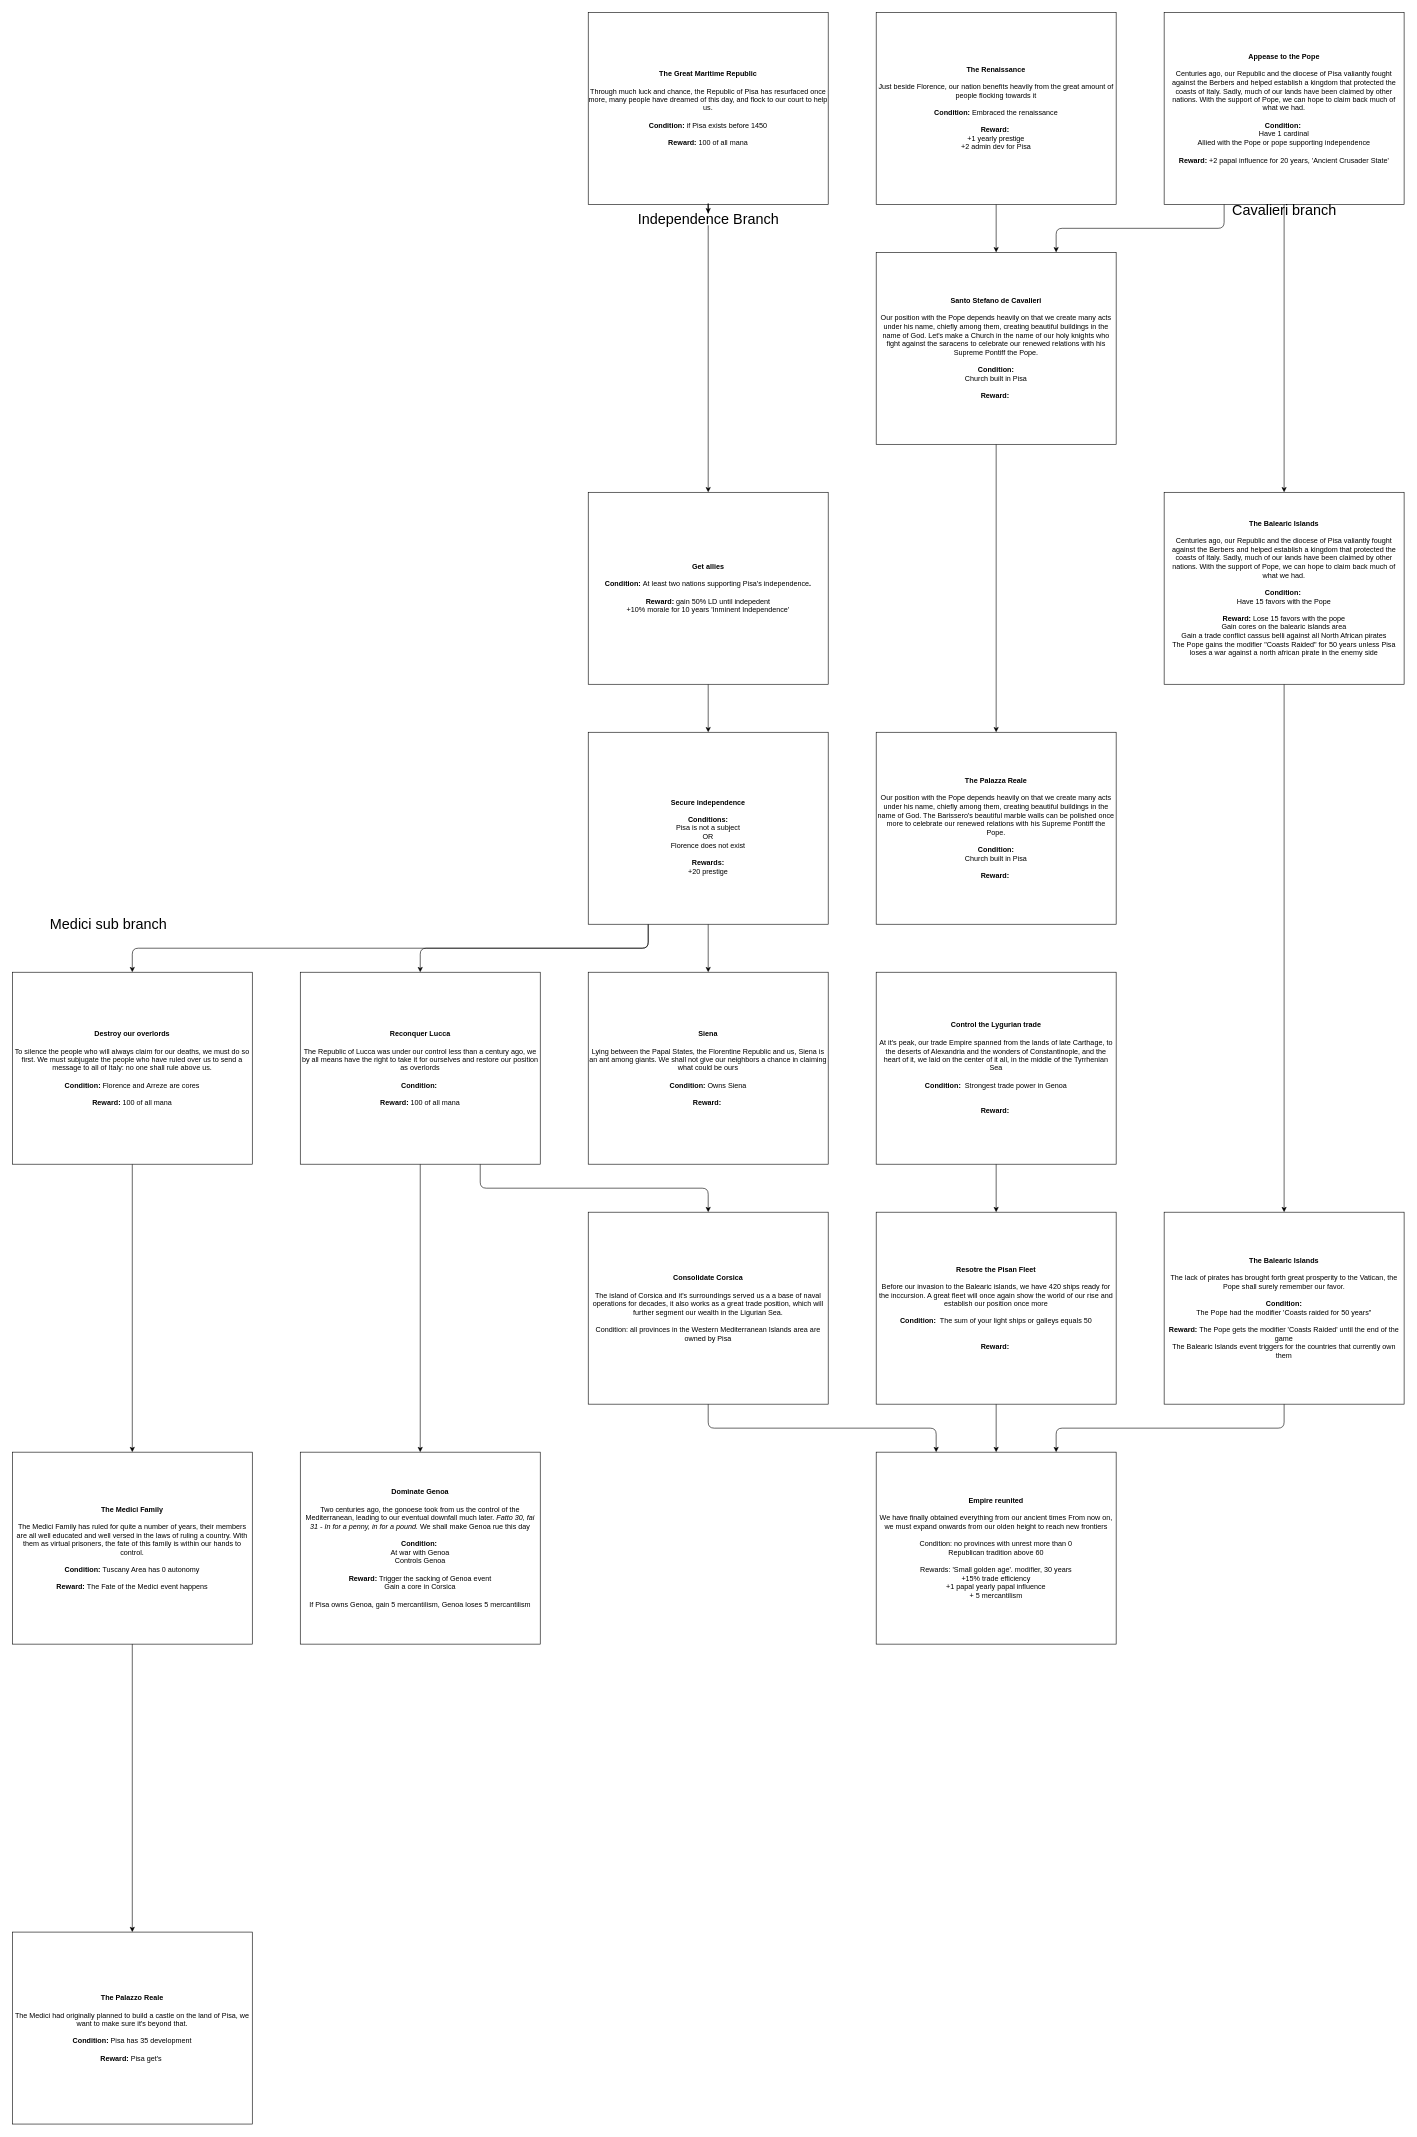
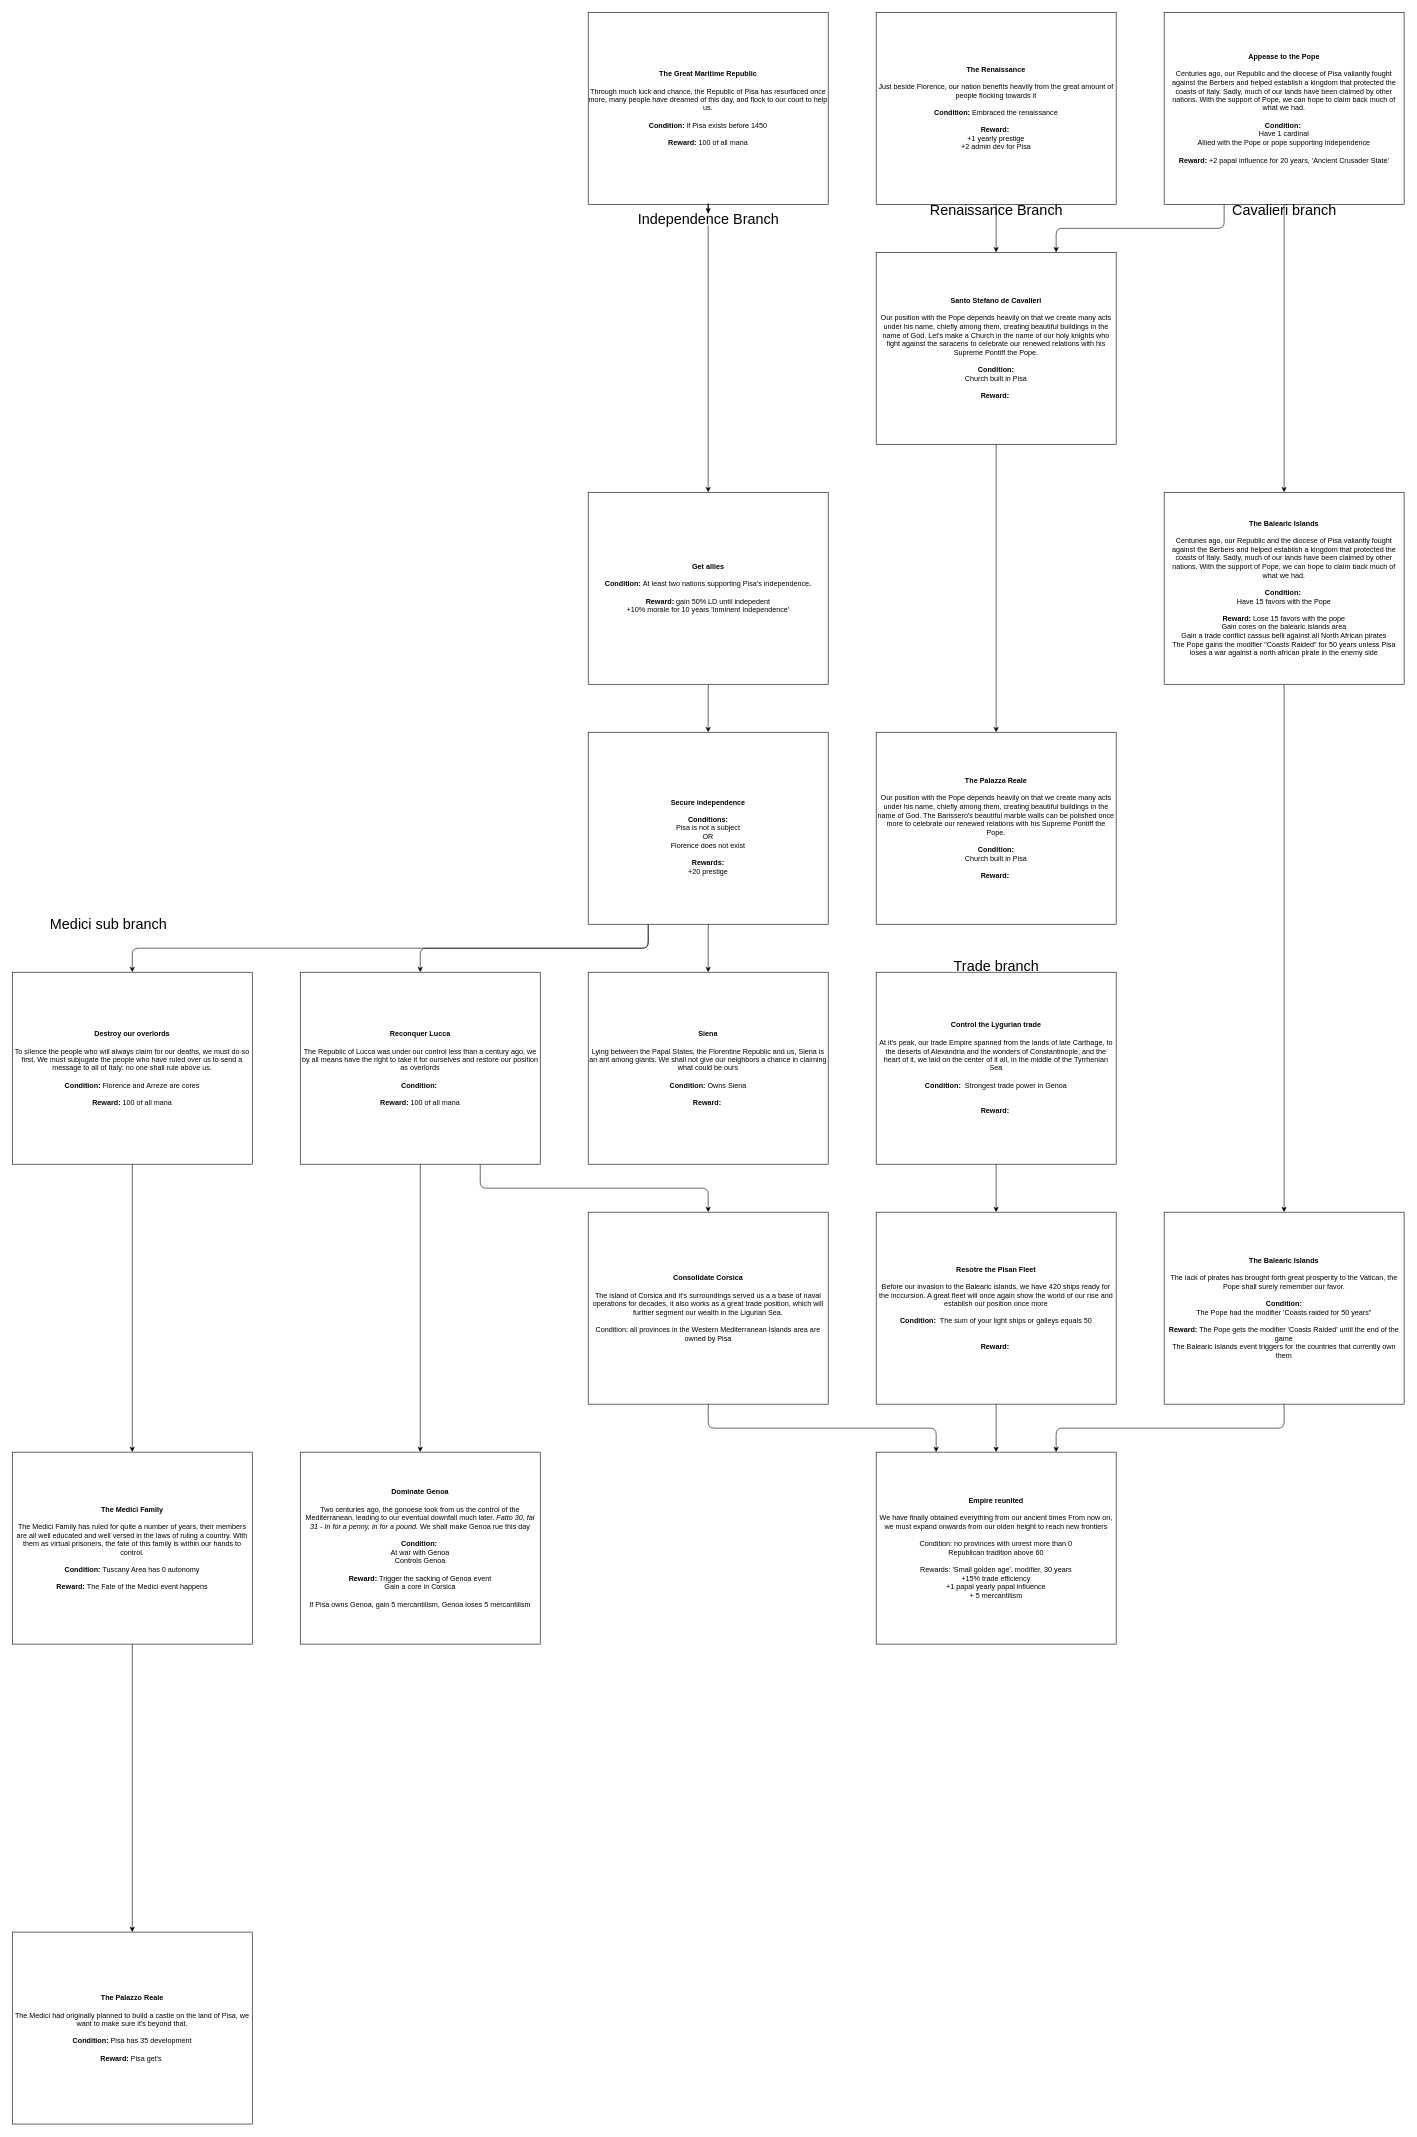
node "Renaissance Branch": added
node "Trade branch": added
